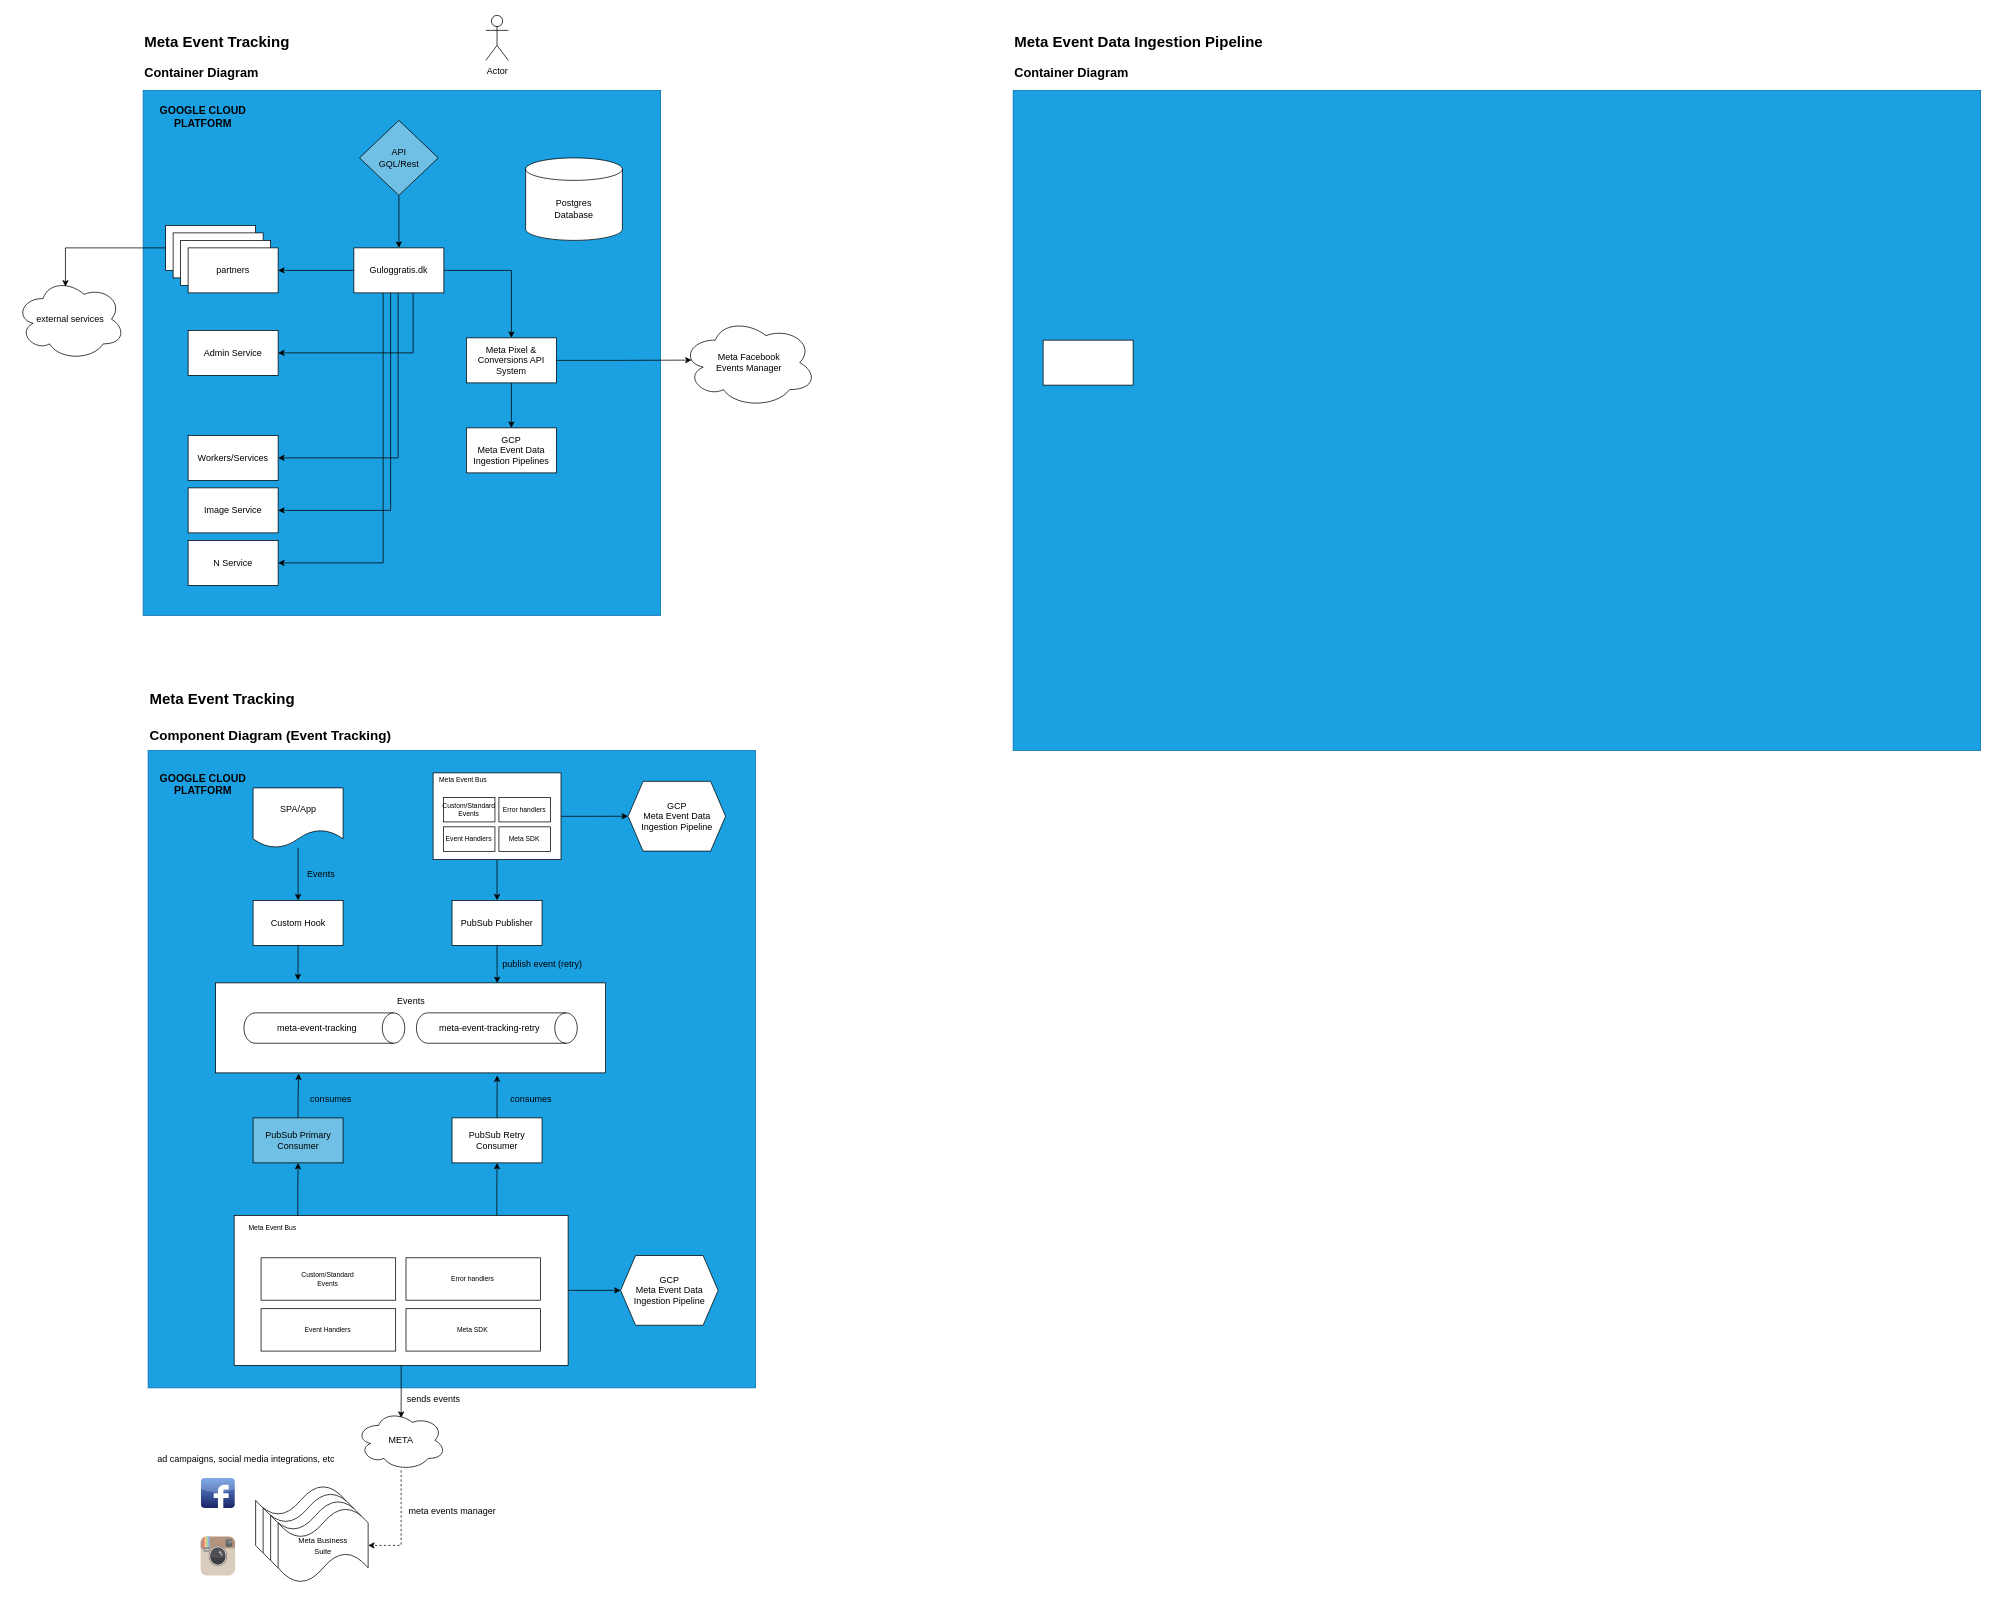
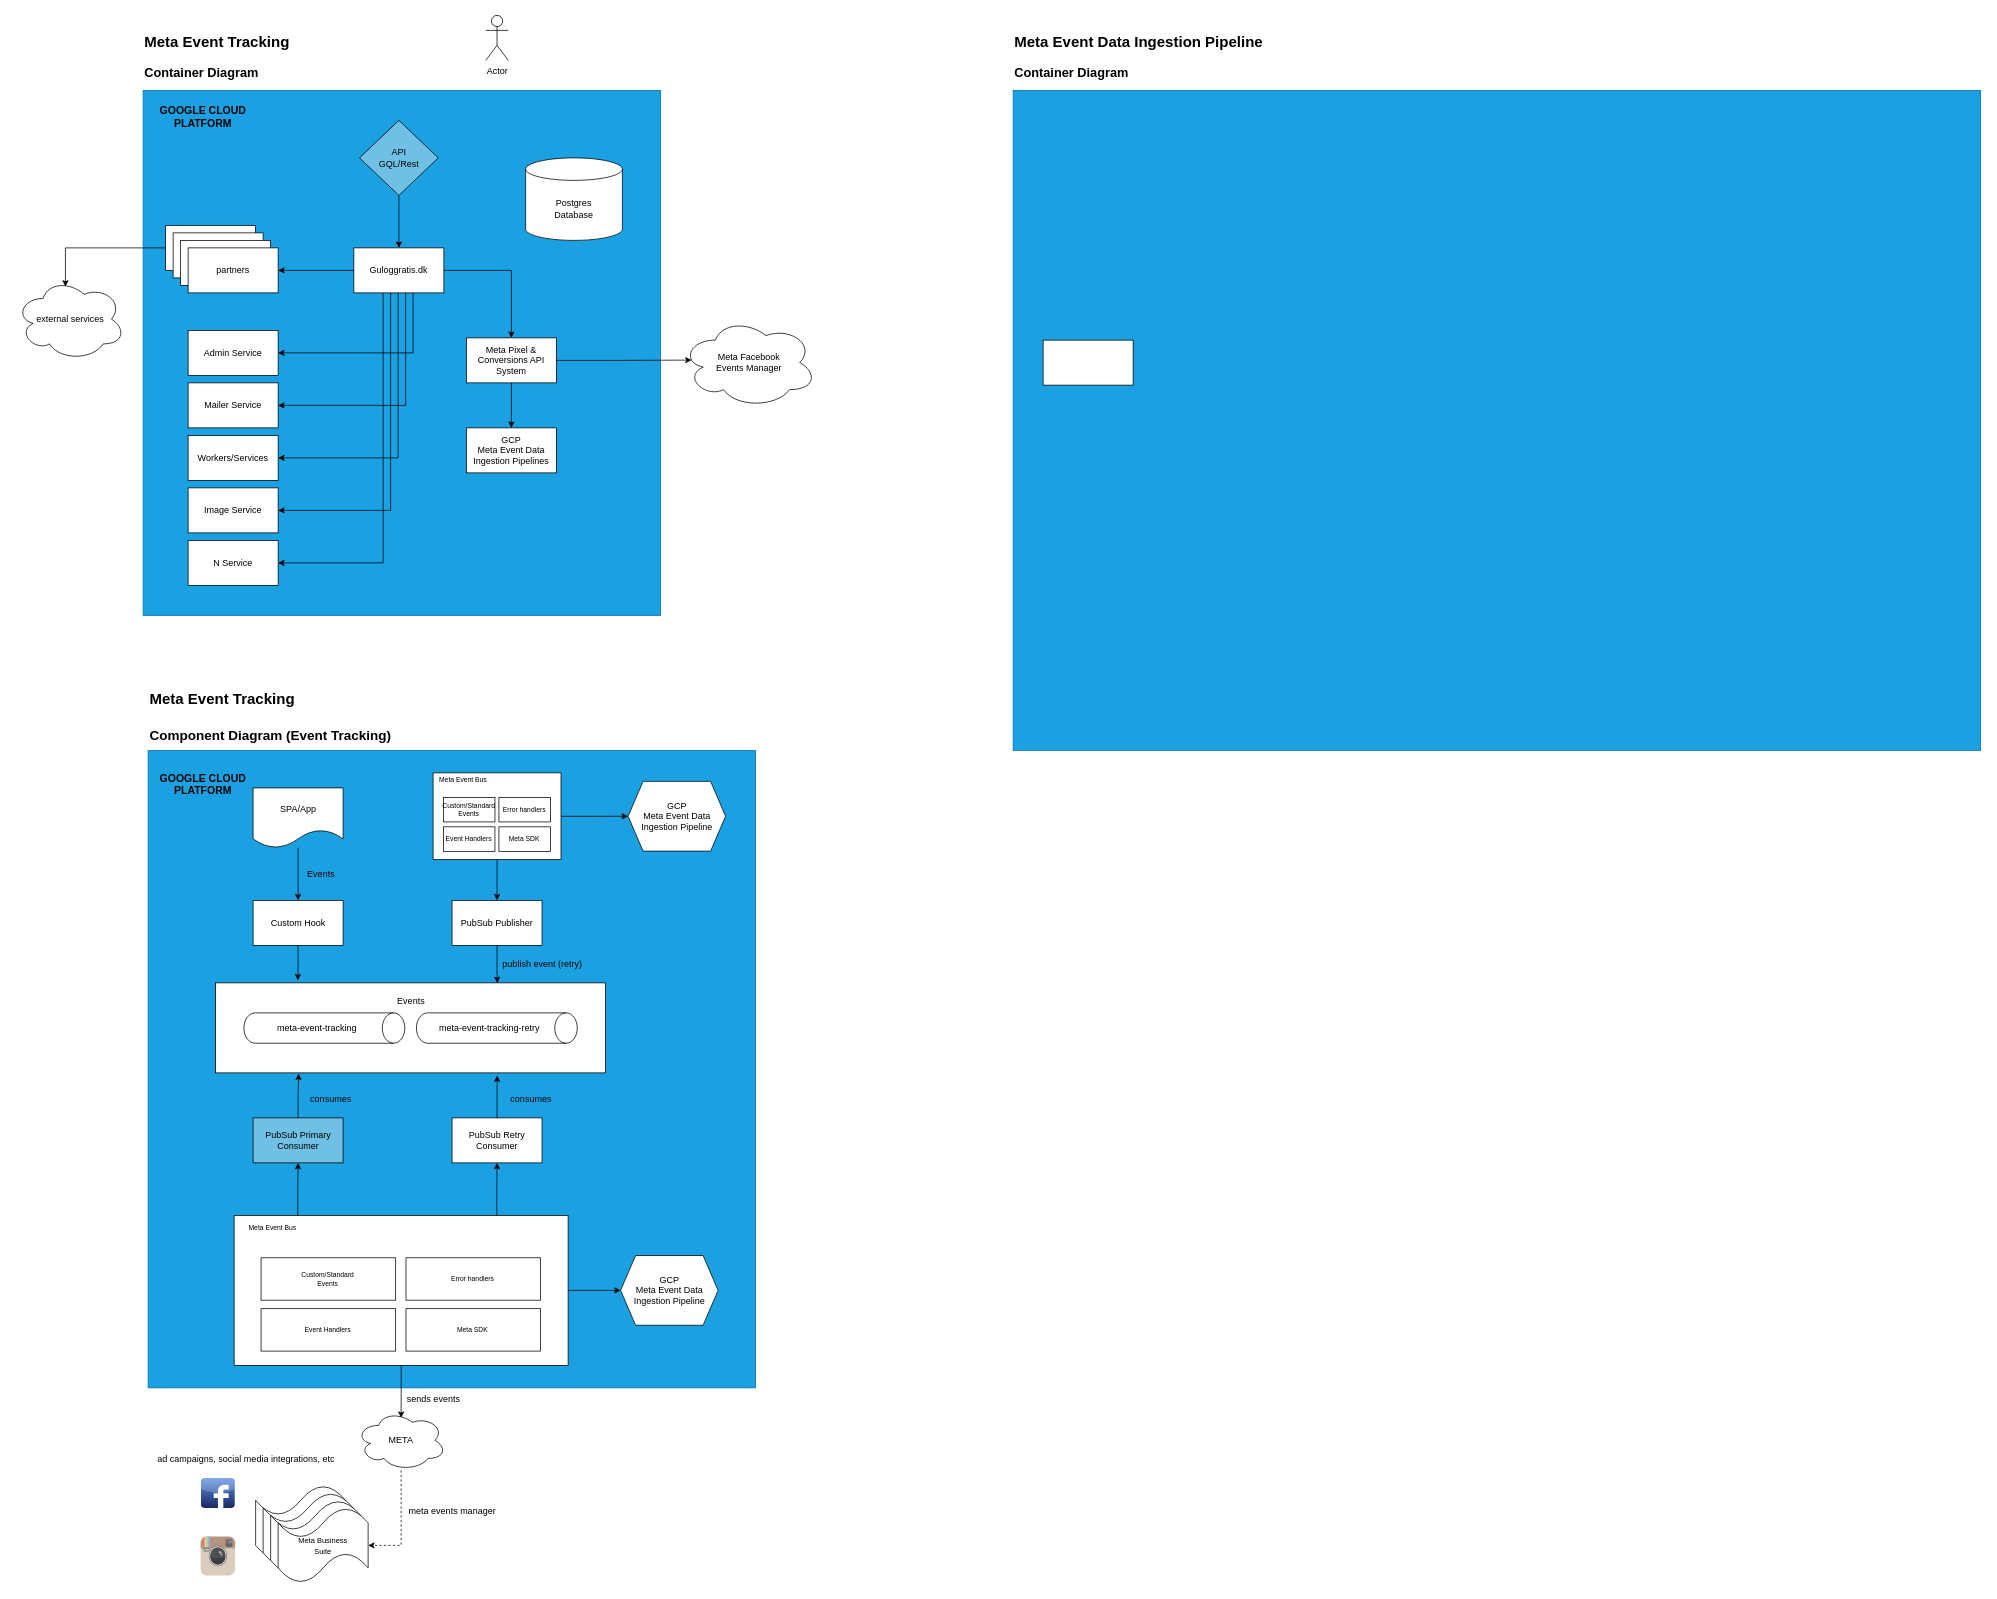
node "Mailer Service": added
edge "Guloggratis.dk" -> "Mailer Service": added
